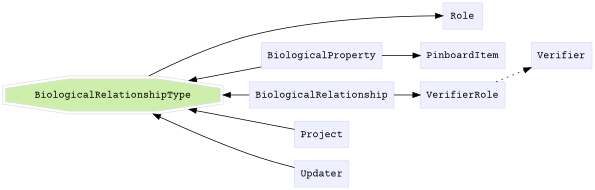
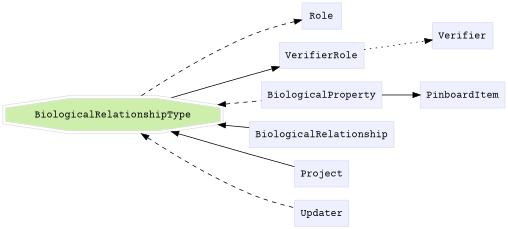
edge "BiologicalRelationshipType" -> "Role": style solid -> dashed
edge "BiologicalProperty" -> "BiologicalRelationshipType": style solid -> dashed
edge "BiologicalRelationship" -> "VerifierRole": now "BiologicalRelationshipType" -> "VerifierRole"
edge "Updater" -> "BiologicalRelationshipType": style solid -> dashed
